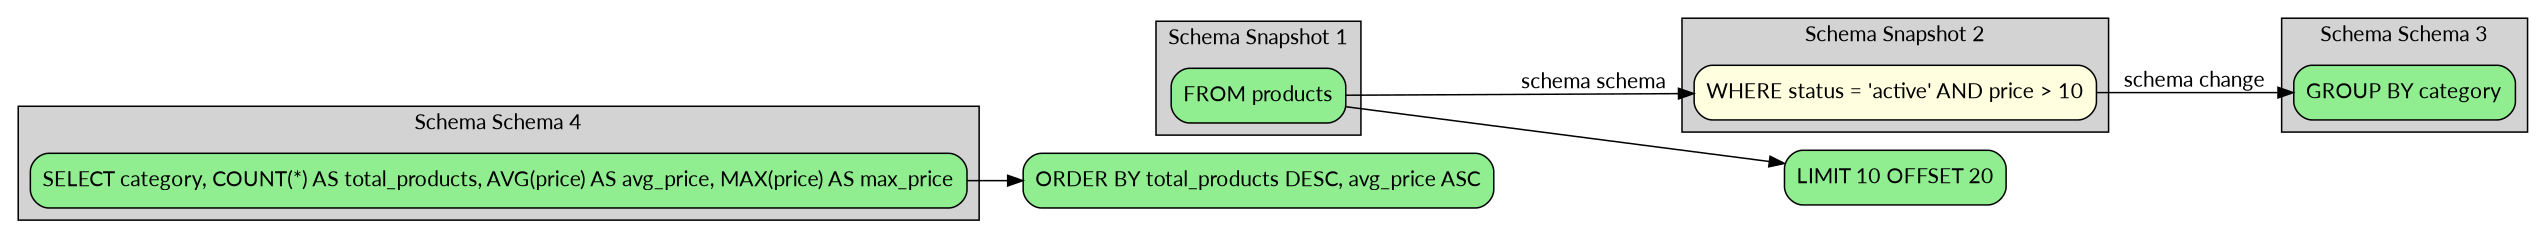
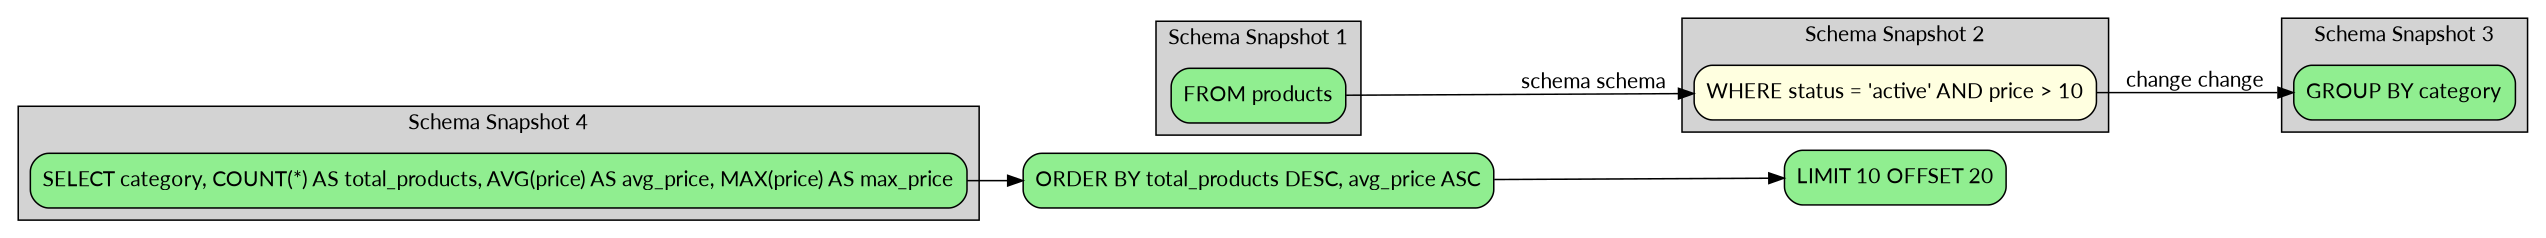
cluster "Schema Schema 3": label "Schema Schema 3" -> "Schema Snapshot 3"
edge "WHERE status = 'active' AND price > 10" -> "GROUP BY category": label "schema change" -> "change change"
cluster "Schema Schema 4": label "Schema Schema 4" -> "Schema Snapshot 4"
edge "FROM products" -> "LIMIT 10 OFFSET 20": now "ORDER BY total_products DESC, avg_price ASC" -> "LIMIT 10 OFFSET 20"
